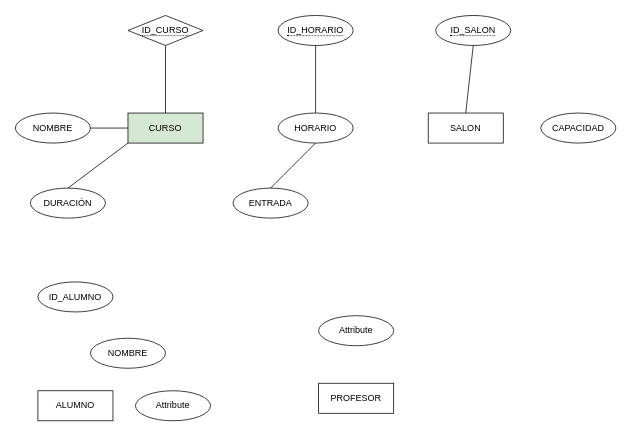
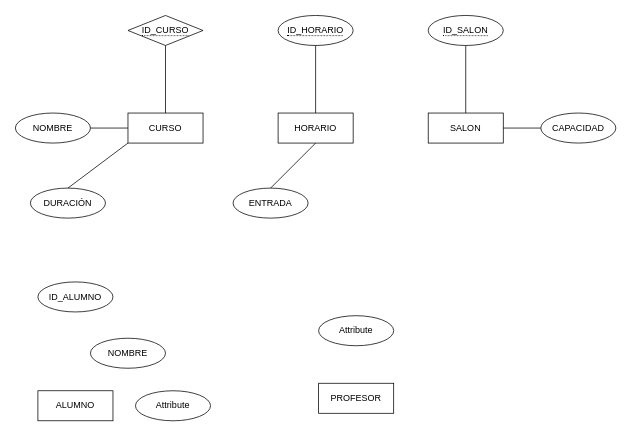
node "ID_SALON": moved (473, 30) -> (465, 30)
node "CURSO": fillcolor #d5e8d4 -> #ffffff
node "HORARIO": shape ellipse -> rectangle
edge "SALON" -- "CAPACIDAD": added
